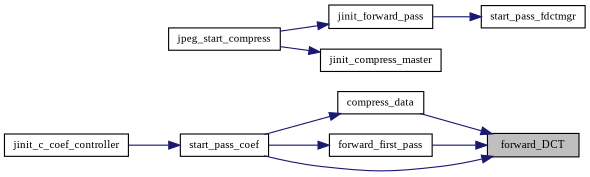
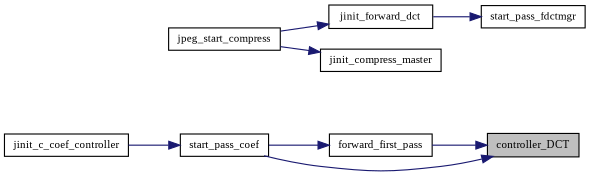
node "jinit_forward_pass": label "jinit_forward_pass" -> "jinit_forward_dct"
node "compress_data": removed
node "forward_DCT": label "forward_DCT" -> "controller_DCT"
